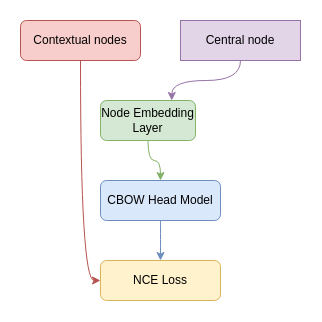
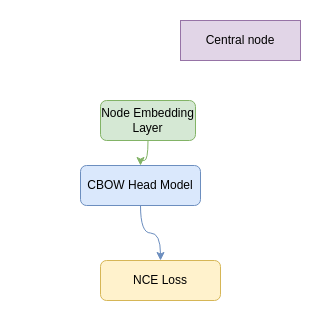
node "Contextual nodes": removed
edge "Central node" -> "Node Embedding Layer": removed
edge "Contextual nodes" -> "NCE Loss": removed
node "CBOW Head Model": moved (161, 201) -> (141, 186)
